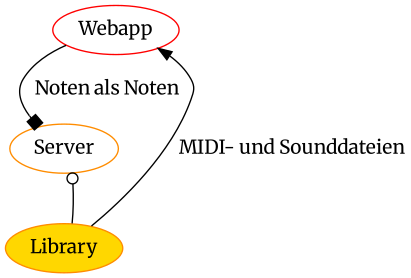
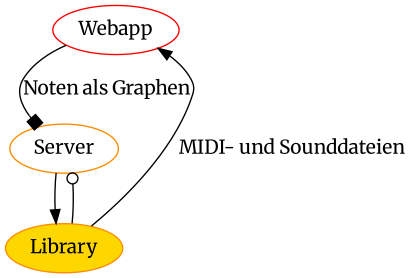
edge "Webapp" -> "Server": label "Noten als Noten" -> "Noten als Graphen"
edge "Server" -> "Library": added
